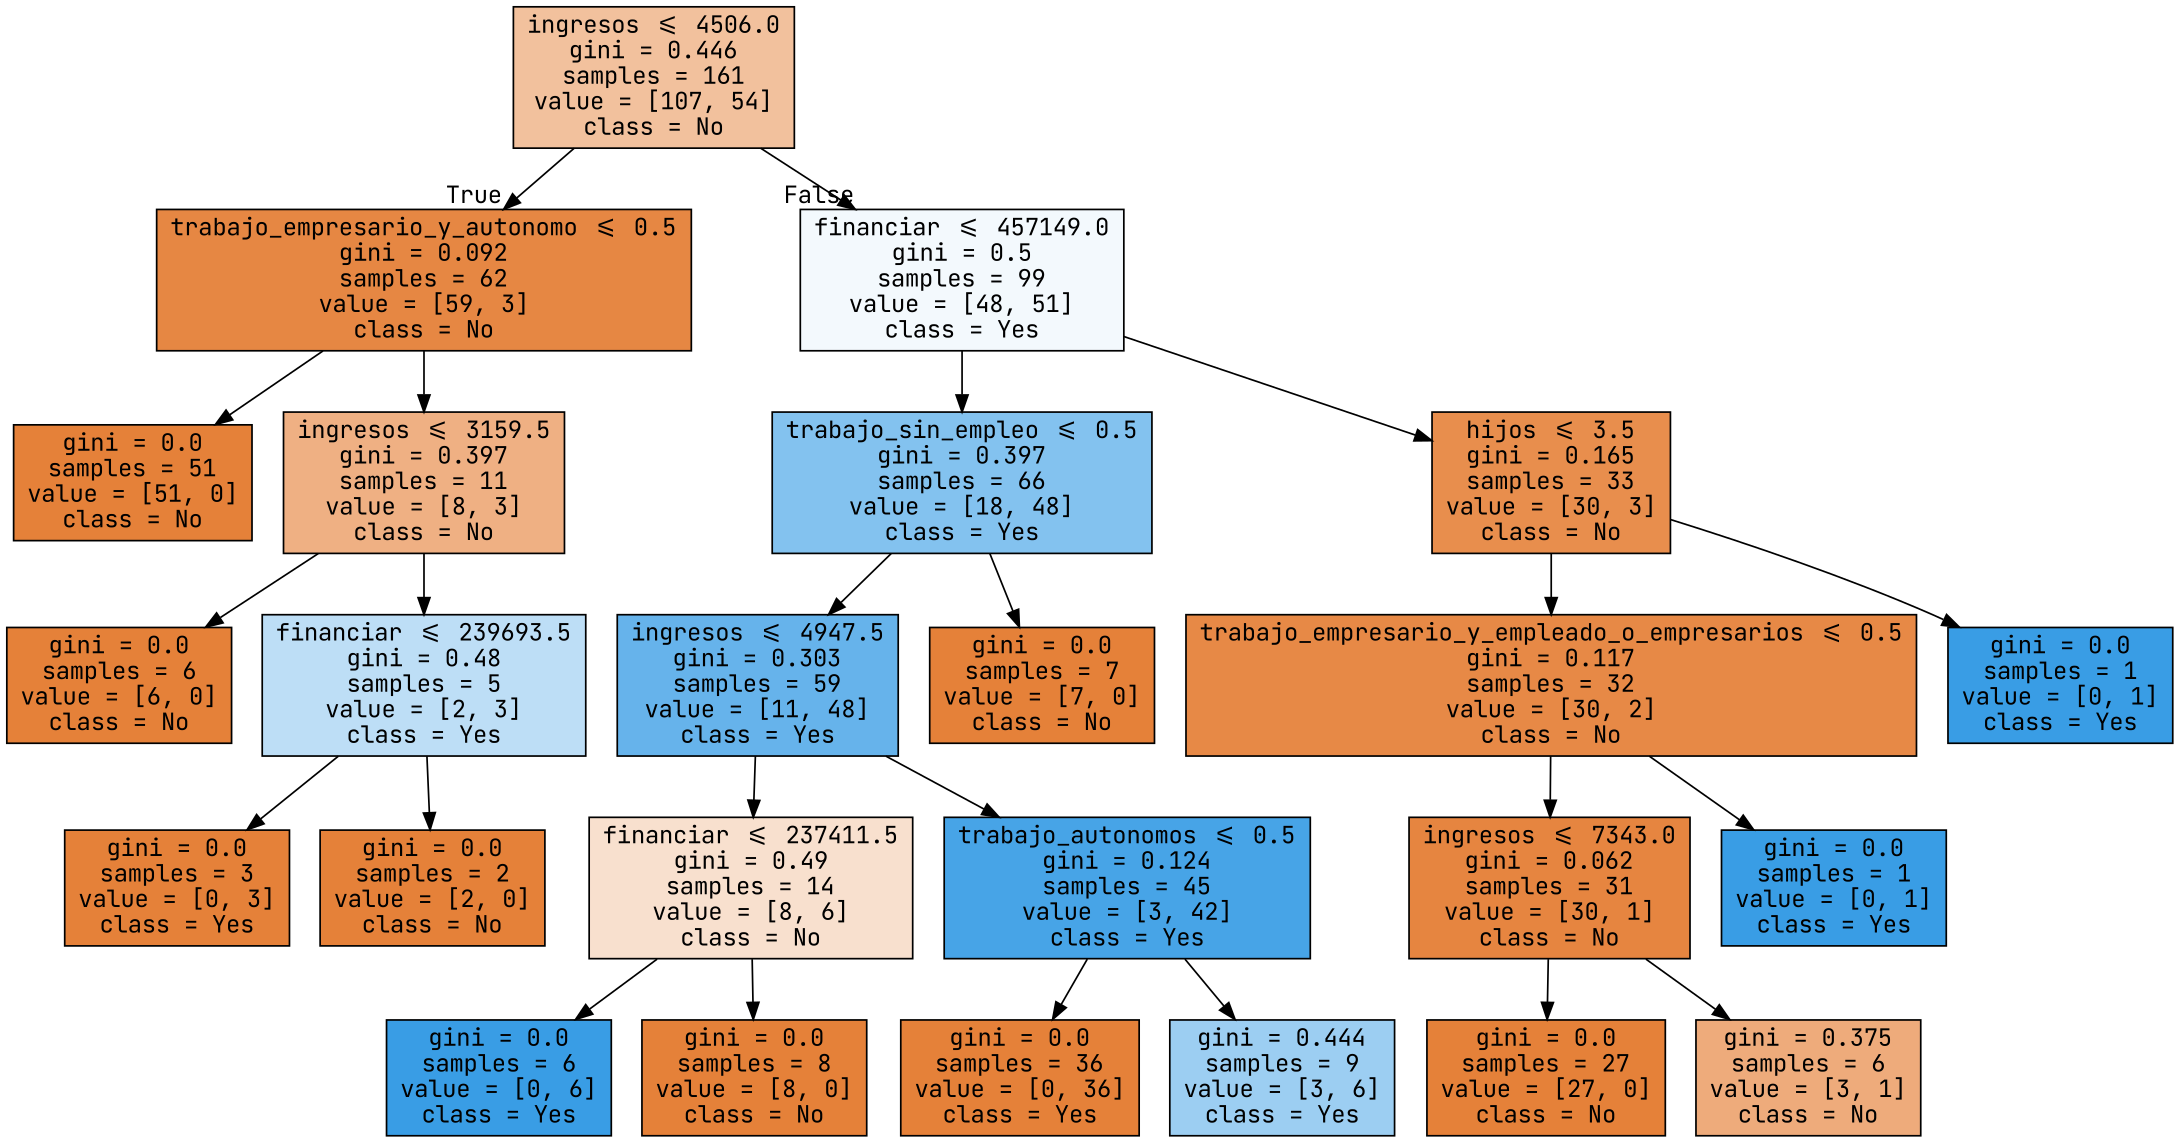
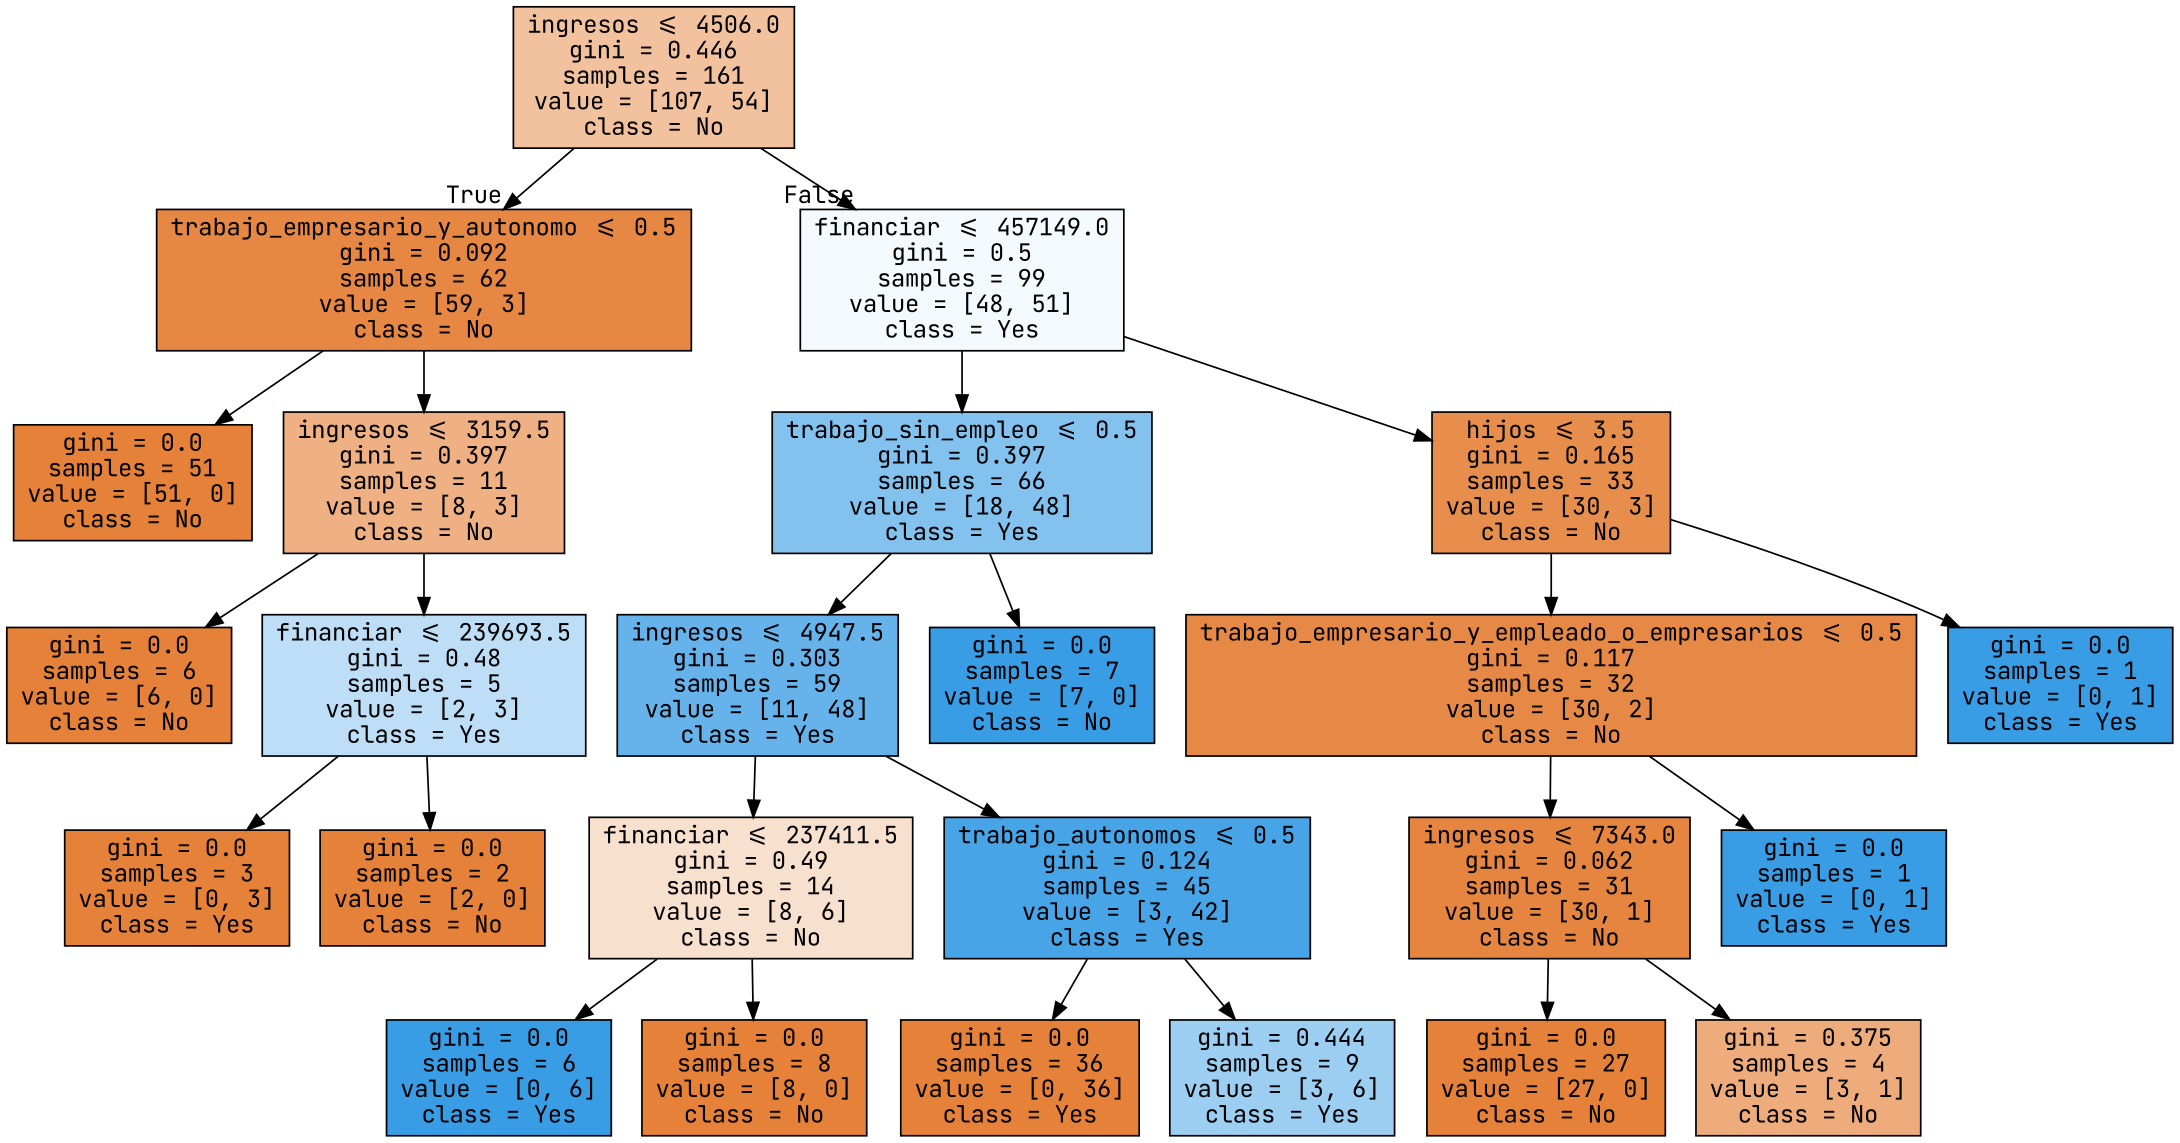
node "gini = 0.0 samples = 7 value = [7, 0] class = No": fillcolor #e58139 -> #399de5
node "gini = 0.375 samples = 6 value = [3, 1] class = No": label "gini = 0.375 samples = 6 value = [3, 1] class = No" -> "gini = 0.375 samples = 4 value = [3, 1] class = No"
